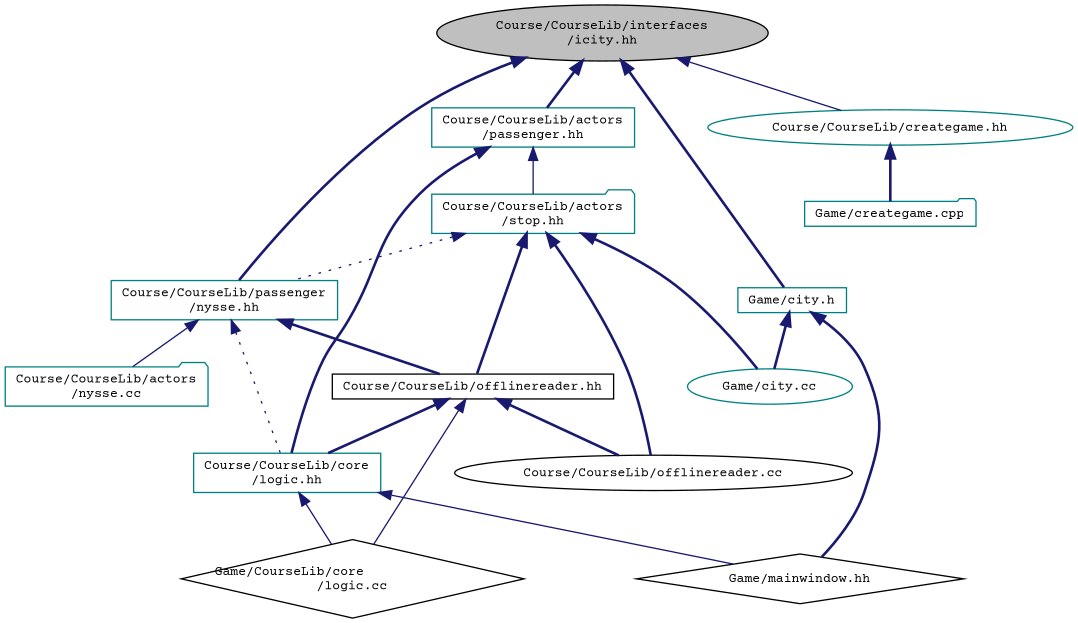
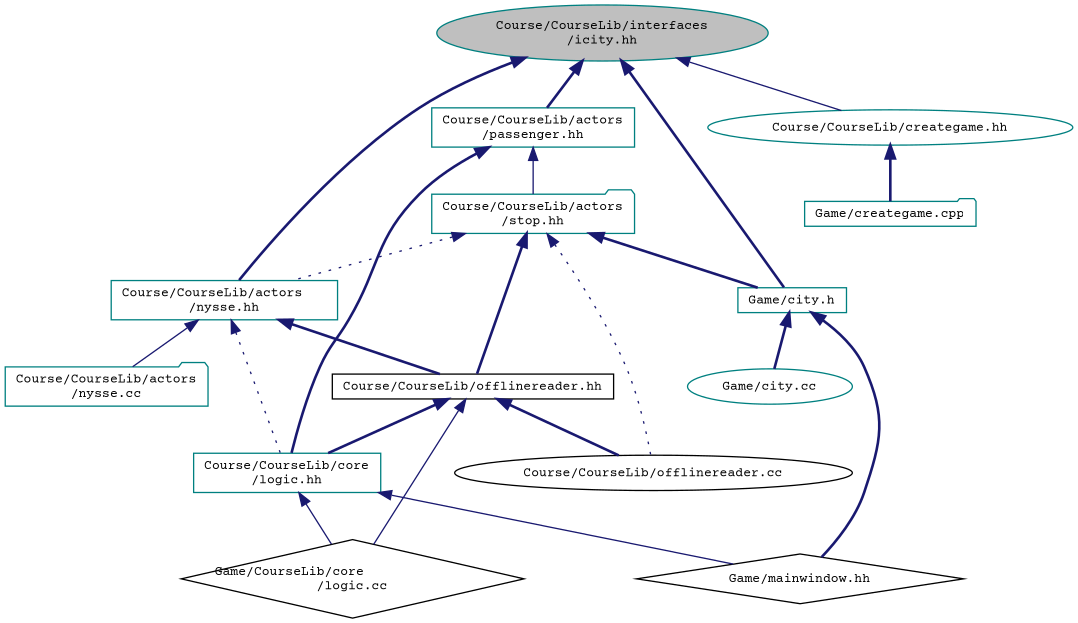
node "Course/CourseLib/interfaces /icity.hh": color black -> teal
edge "Game/city.cc" -> "Course/CourseLib/actors /stop.hh": now "Game/city.h" -> "Course/CourseLib/actors /stop.hh"
node "Course/CourseLib/passenger /nysse.hh": label "Course/CourseLib/passenger /nysse.hh" -> "Course/CourseLib/actors /nysse.hh"
edge "Course/CourseLib/offlinereader.cc" -> "Course/CourseLib/actors /stop.hh": style bold -> dotted
